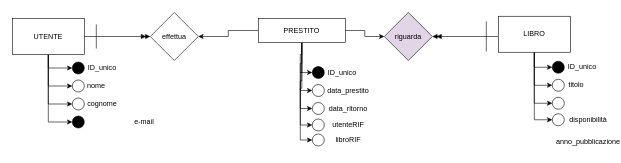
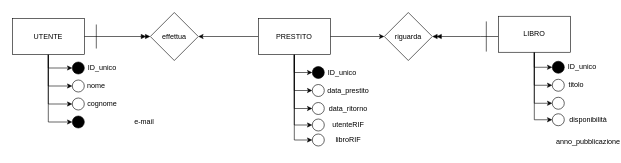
node "PRESTITO": size 87x24 -> 72x36
node "riguarda": fillcolor #e1d5e7 -> #ffffff
